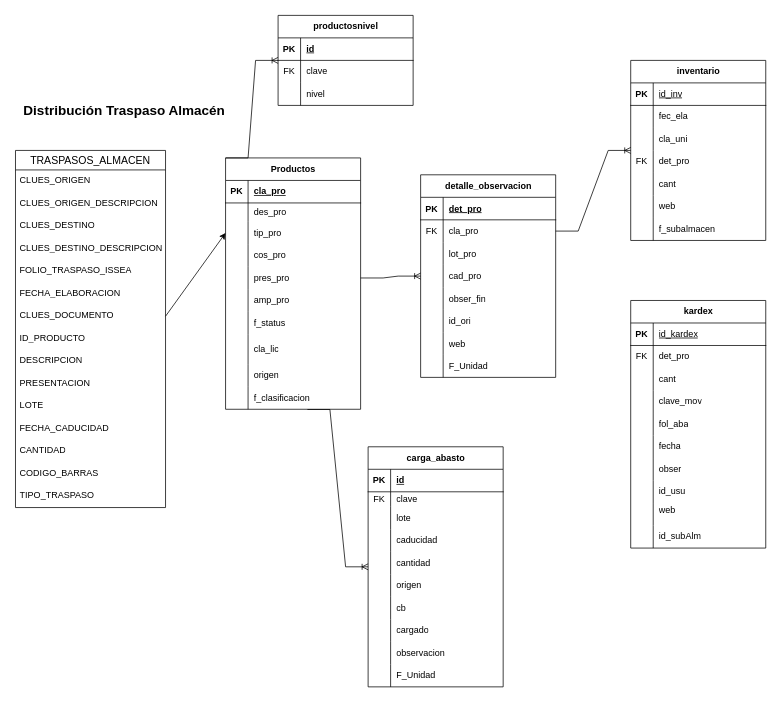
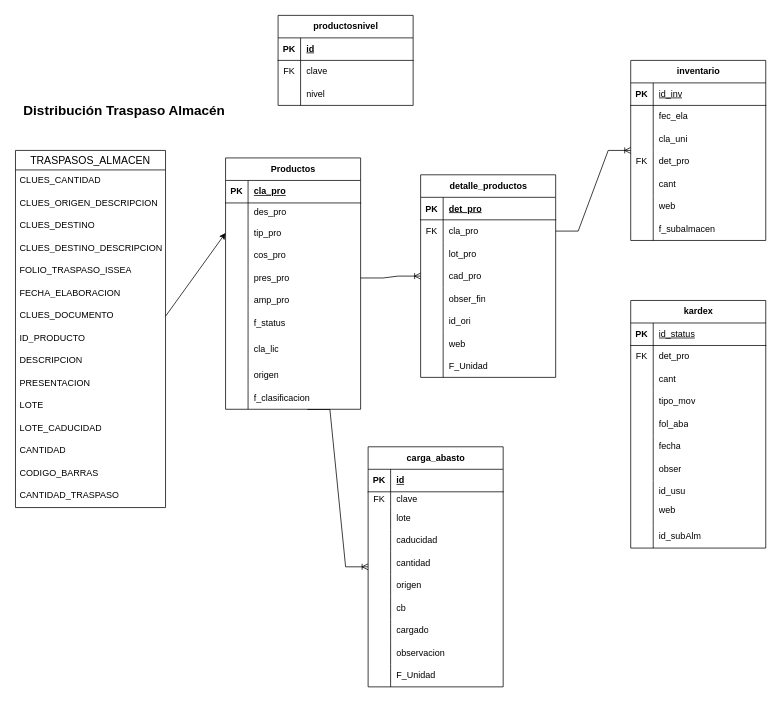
edge "Productos" -> "productosnivel": removed
node "CLUES_ORIGEN": label "CLUES_ORIGEN" -> "CLUES_CANTIDAD"
node "detalle_observacion": label "detalle_observacion" -> "detalle_productos"
node "id_kardex": label "id_kardex" -> "id_status"
node "clave_mov": label "clave_mov" -> "tipo_mov"
node "FECHA_CADUCIDAD": label "FECHA_CADUCIDAD" -> "LOTE_CADUCIDAD"
node "TIPO_TRASPASO": label "TIPO_TRASPASO" -> "CANTIDAD_TRASPASO"
